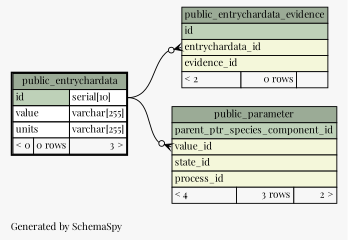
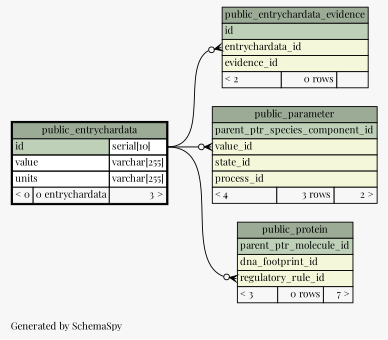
node "public_entrychardata": text "0 rows" -> "0 entrychardata"
node "public_protein": added
